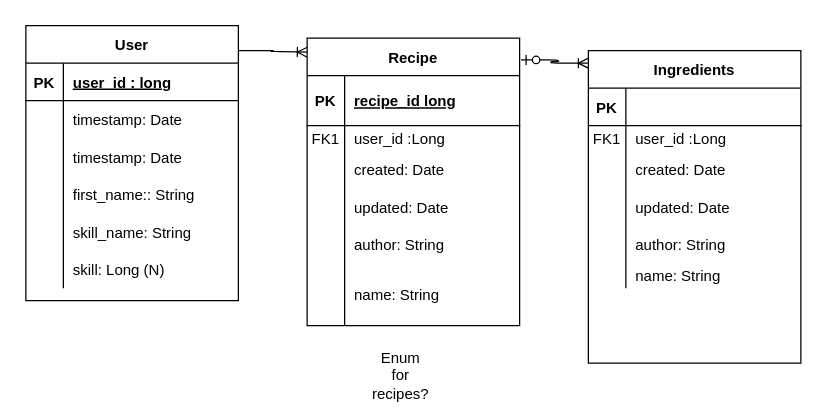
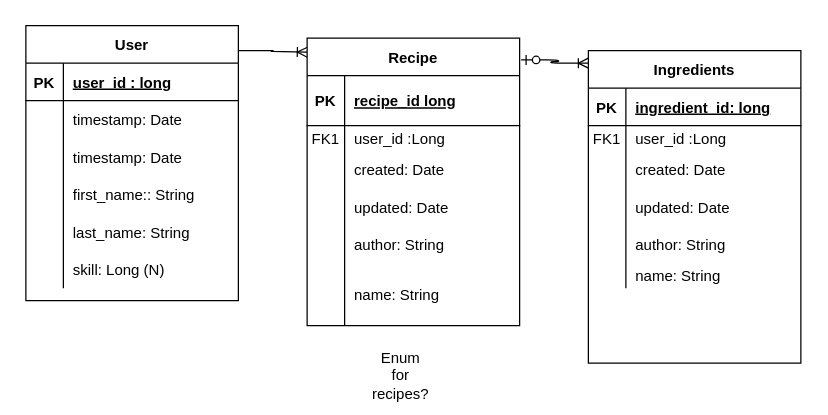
node "ingredient_id: long": added
node "skill_name: String": label "skill_name: String" -> "last_name: String"
